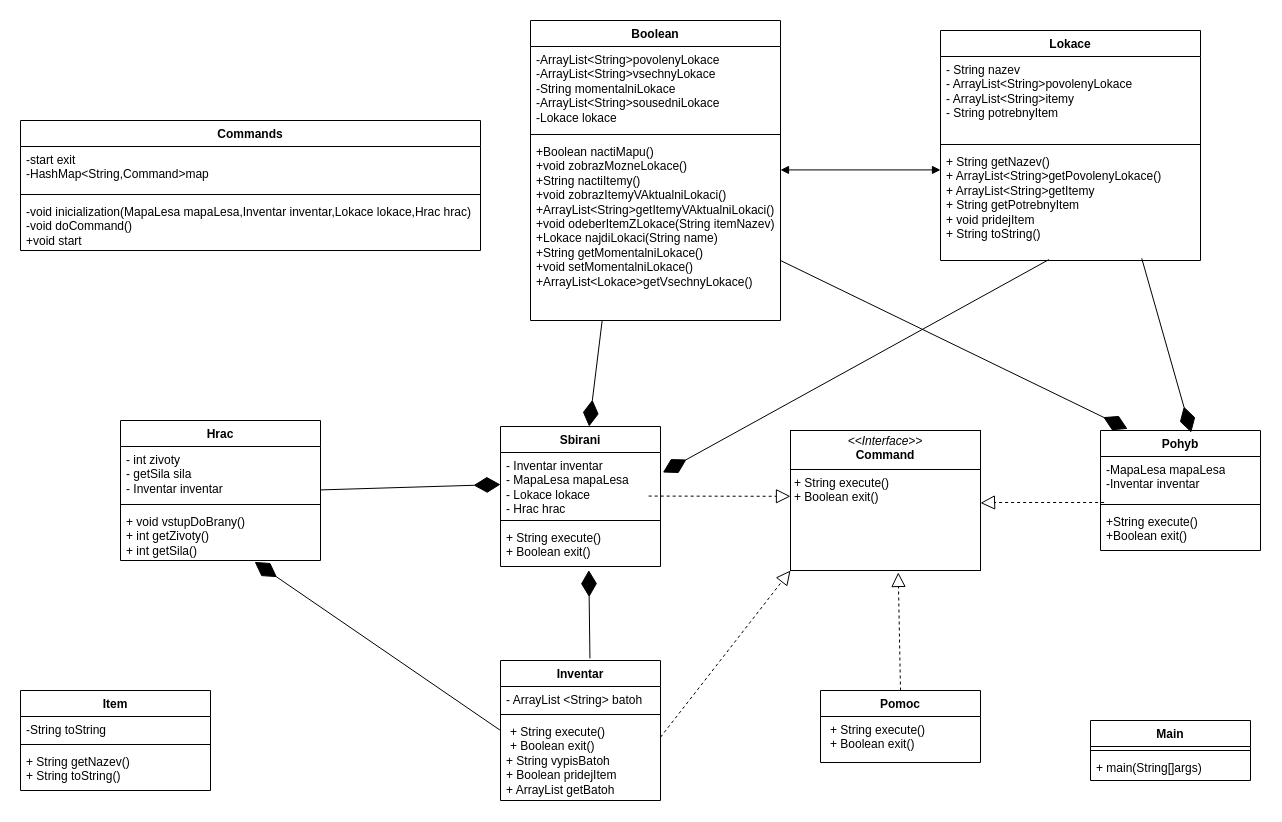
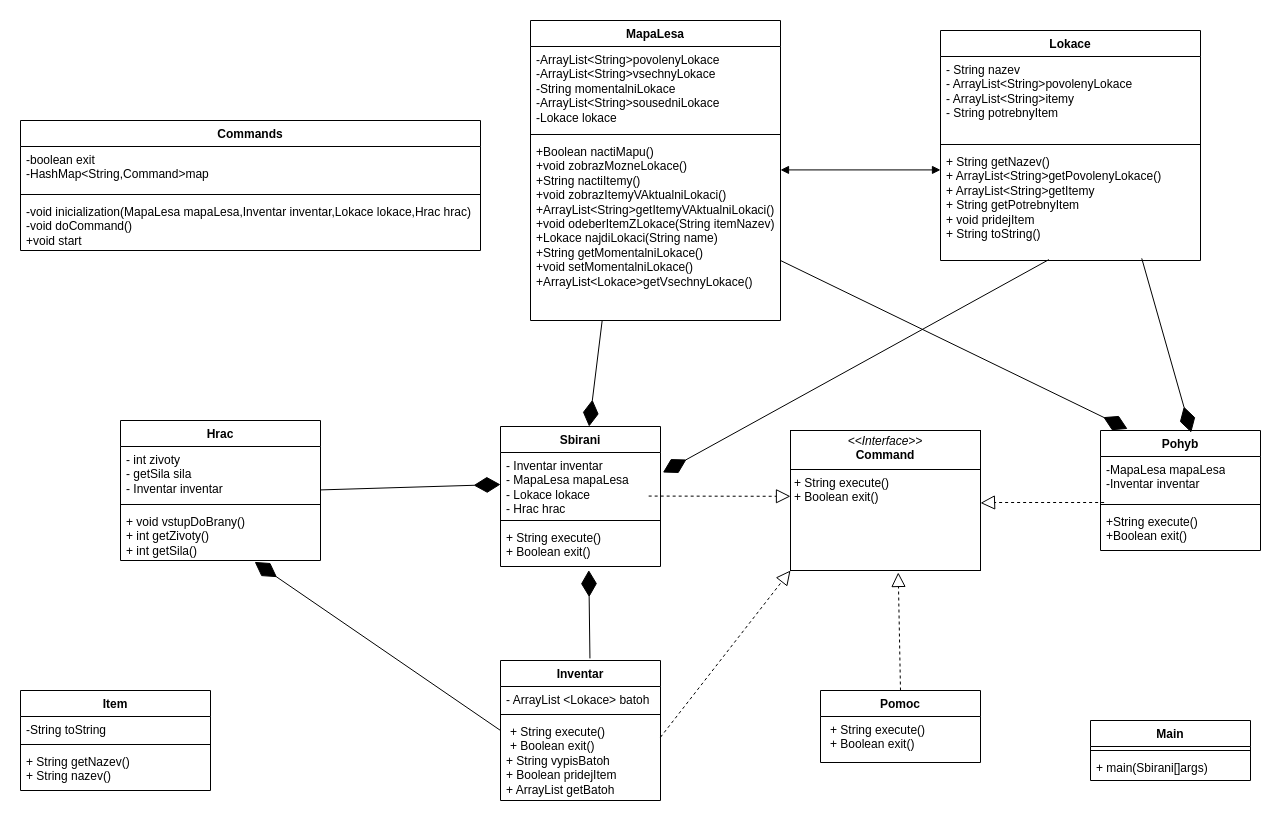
node "Boolean": label "Boolean" -> "MapaLesa"
node "-start exit -HashMap<String,Command>map": label "-start exit -HashMap<String,Command>map" -> "-boolean exit -HashMap<String,Command>map"
node "- ArrayList <String> batoh": label "- ArrayList <String> batoh" -> "- ArrayList <Lokace> batoh"
node "+ main(String[]args)": label "+ main(String[]args)" -> "+ main(Sbirani[]args)"
node "+ String getNazev() + String toString()": label "+ String getNazev() + String toString()" -> "+ String getNazev() + String nazev()"
